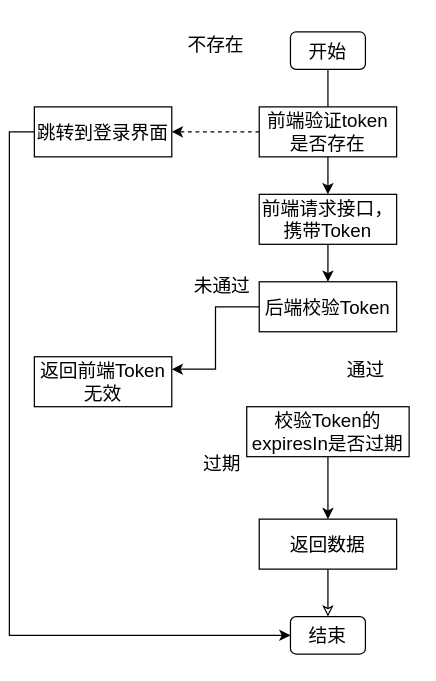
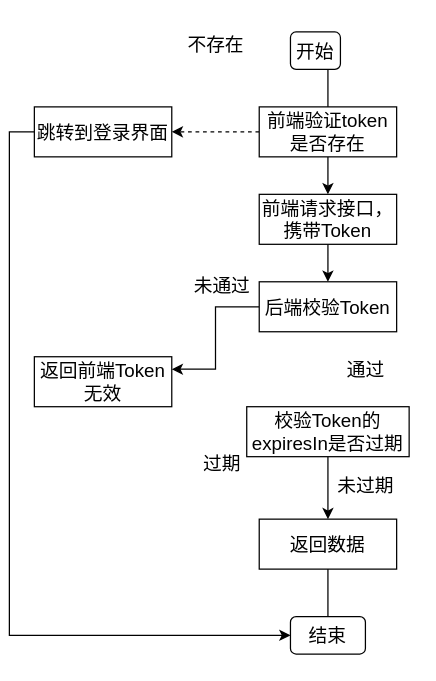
node "开始": size 75x38 -> 50x38
node "未过期": added
edge "返回数据" -> "结束": arrowhead classic -> none
